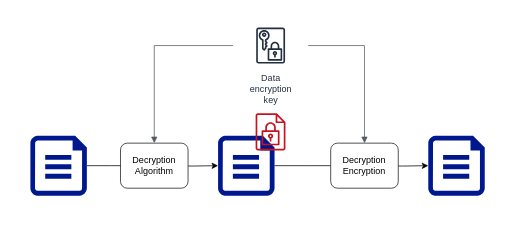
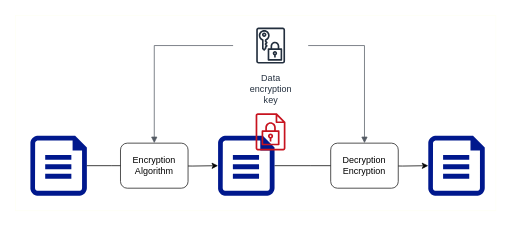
node "Decryption Algorithm": label "Decryption Algorithm" -> "Encryption Algorithm"
